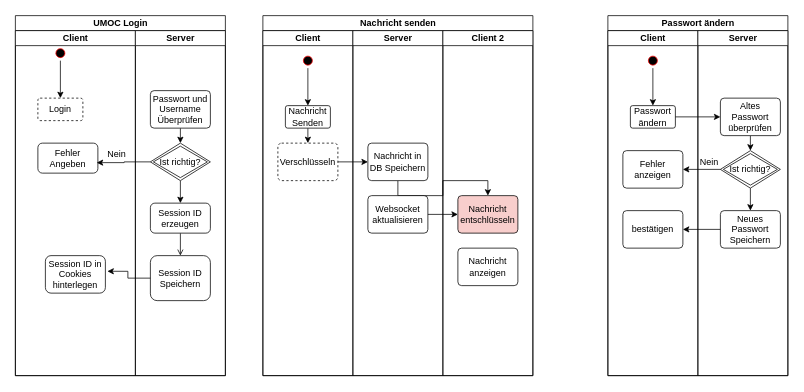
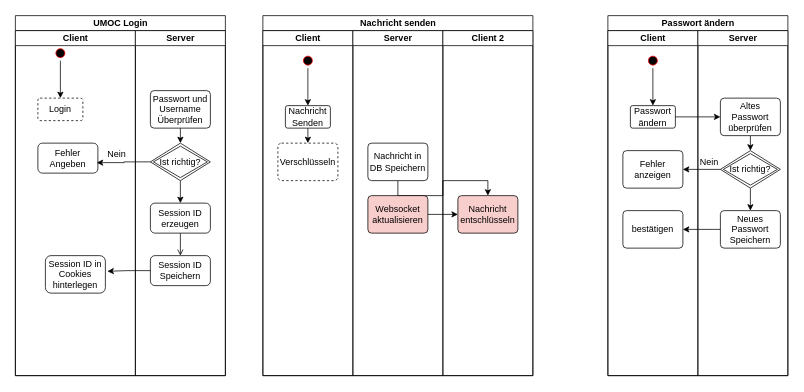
edge "Verschlüsseln" -> "Nachricht in DB Speichern": removed
node "Websocket aktualisieren": fillcolor #ffffff -> #f8cecc
node "Nachricht anzeigen": removed
node "Session ID Speichern": size 60x45 -> 60x30
